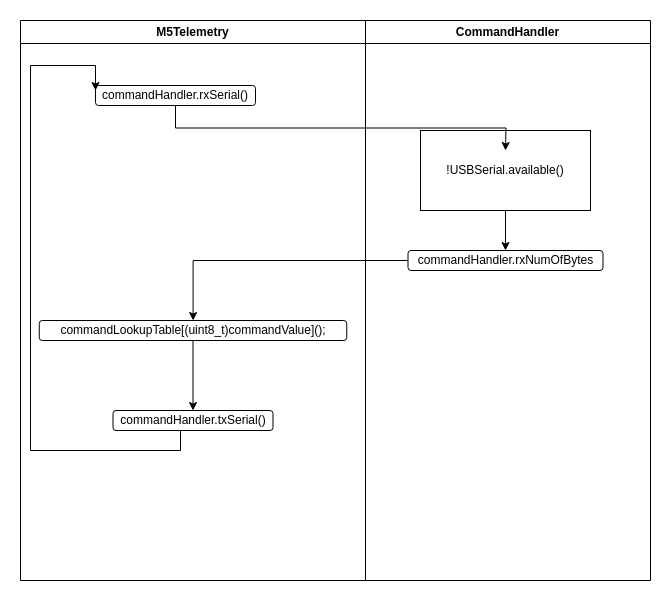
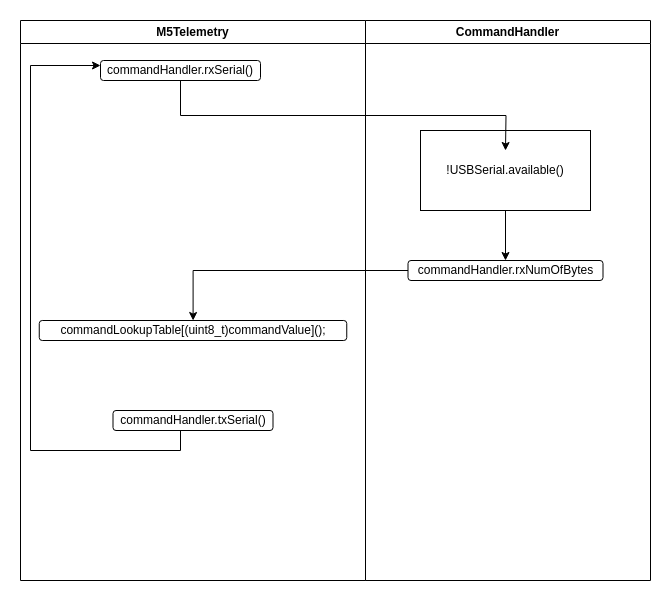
node "commandHandler.rxSerial()": moved (176, 96) -> (181, 71)
node "commandHandler.rxNumOfBytes": moved (506, 261) -> (506, 271)
edge "commandLookupTable[(uint8_t)commandValue]();" -> "commandHandler.txSerial()": removed
